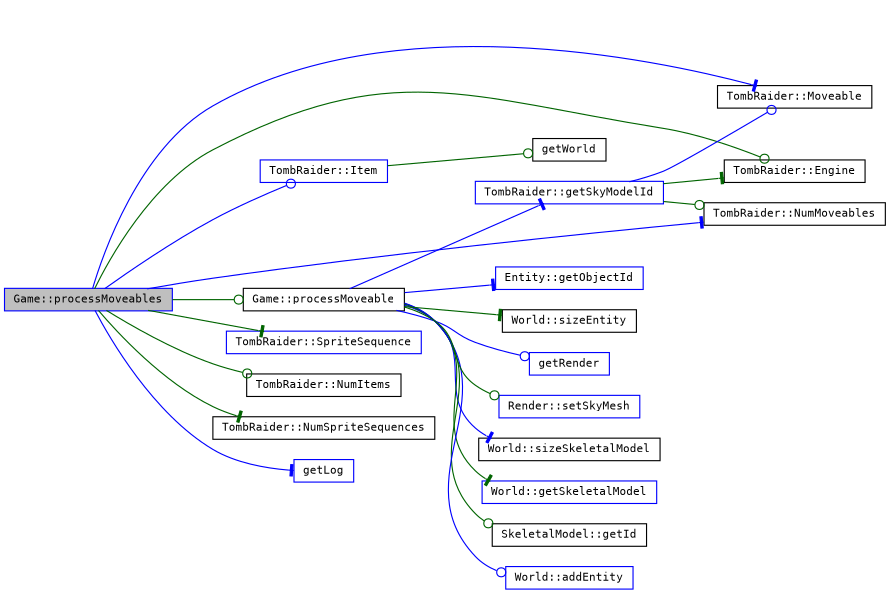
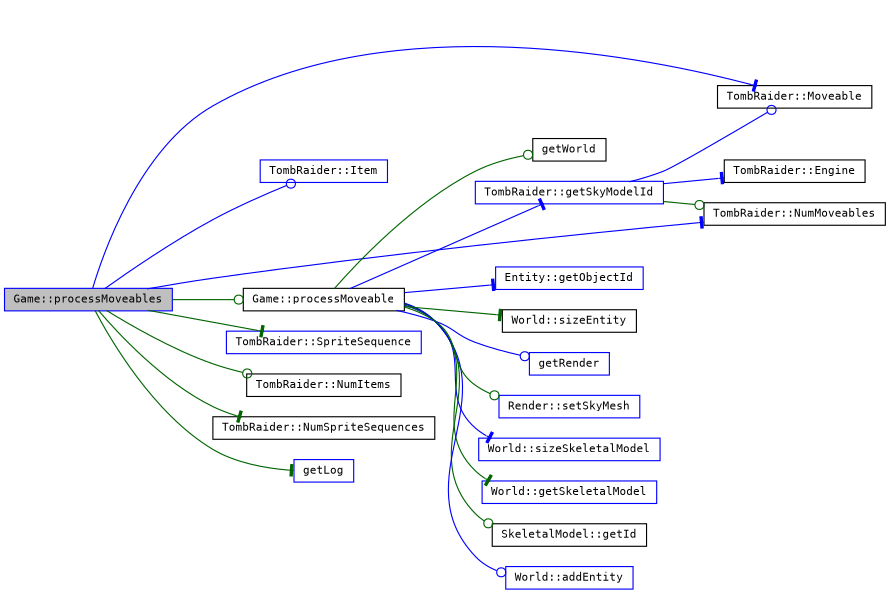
edge "Game::processMoveables" -> "TombRaider::Engine": removed
edge "TombRaider::Item" -> "getWorld": now "Game::processMoveable" -> "getWorld"
edge "TombRaider::getSkyModelId" -> "TombRaider::Engine": color darkgreen -> blue
edge "Game::processMoveables" -> "getLog": color blue -> darkgreen
node "World::sizeSkeletalModel": color black -> blue
